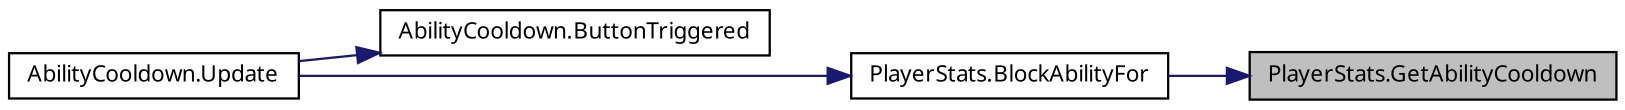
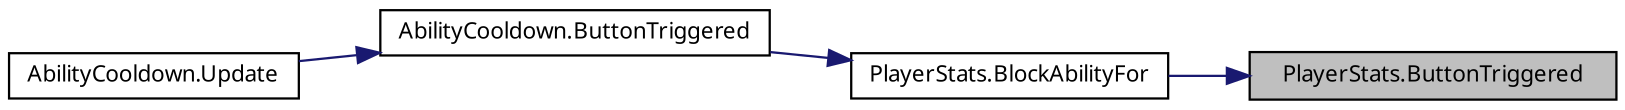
edge "AbilityCooldown.Update" -> "PlayerStats.BlockAbilityFor": now "AbilityCooldown.ButtonTriggered" -> "PlayerStats.BlockAbilityFor"
node "PlayerStats.GetAbilityCooldown": label "PlayerStats.GetAbilityCooldown" -> "PlayerStats.ButtonTriggered"
